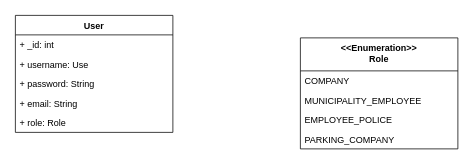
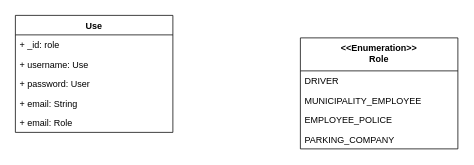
node "User": label "User" -> "Use"
node "+ _id: int": label "+ _id: int" -> "+ _id: role"
node "COMPANY": label "COMPANY" -> "DRIVER"
node "+ password: String": label "+ password: String" -> "+ password: User"
node "+ role: Role": label "+ role: Role" -> "+ email: Role"
